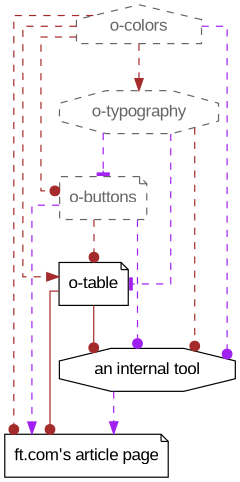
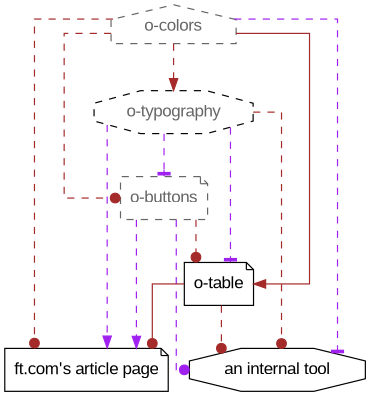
node "o-typography": color #666666 -> black
edge "o-colors" -> "o-table": style dashed -> solid
edge "o-colors" -> "an internal tool": arrowhead dot -> tee
edge "o-table" -> "an internal tool": style solid -> dashed
edge "an internal tool" -> "ft.com's article page": now "o-typography" -> "ft.com's article page"
